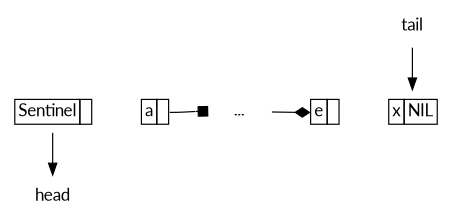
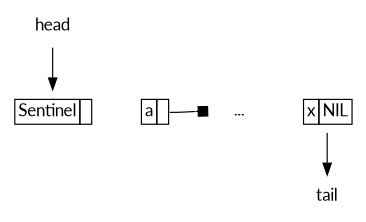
edge "tail" -> "x": reversed
node "e": removed
edge "Sentinel" -> "head": reversed
